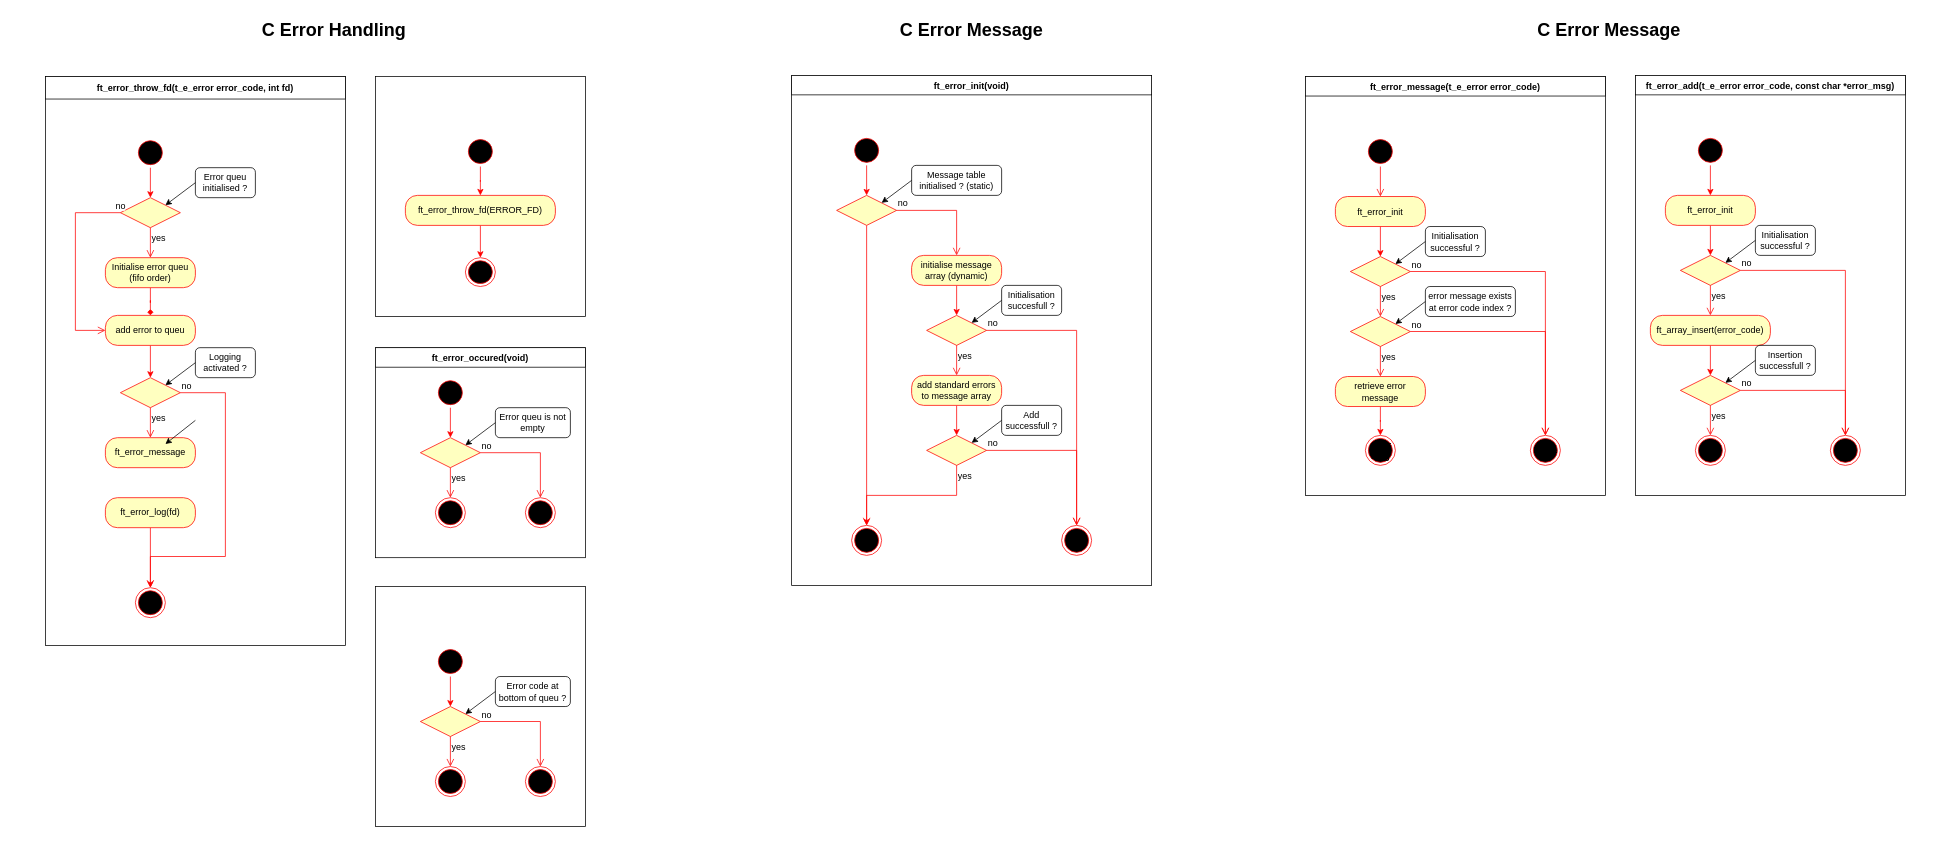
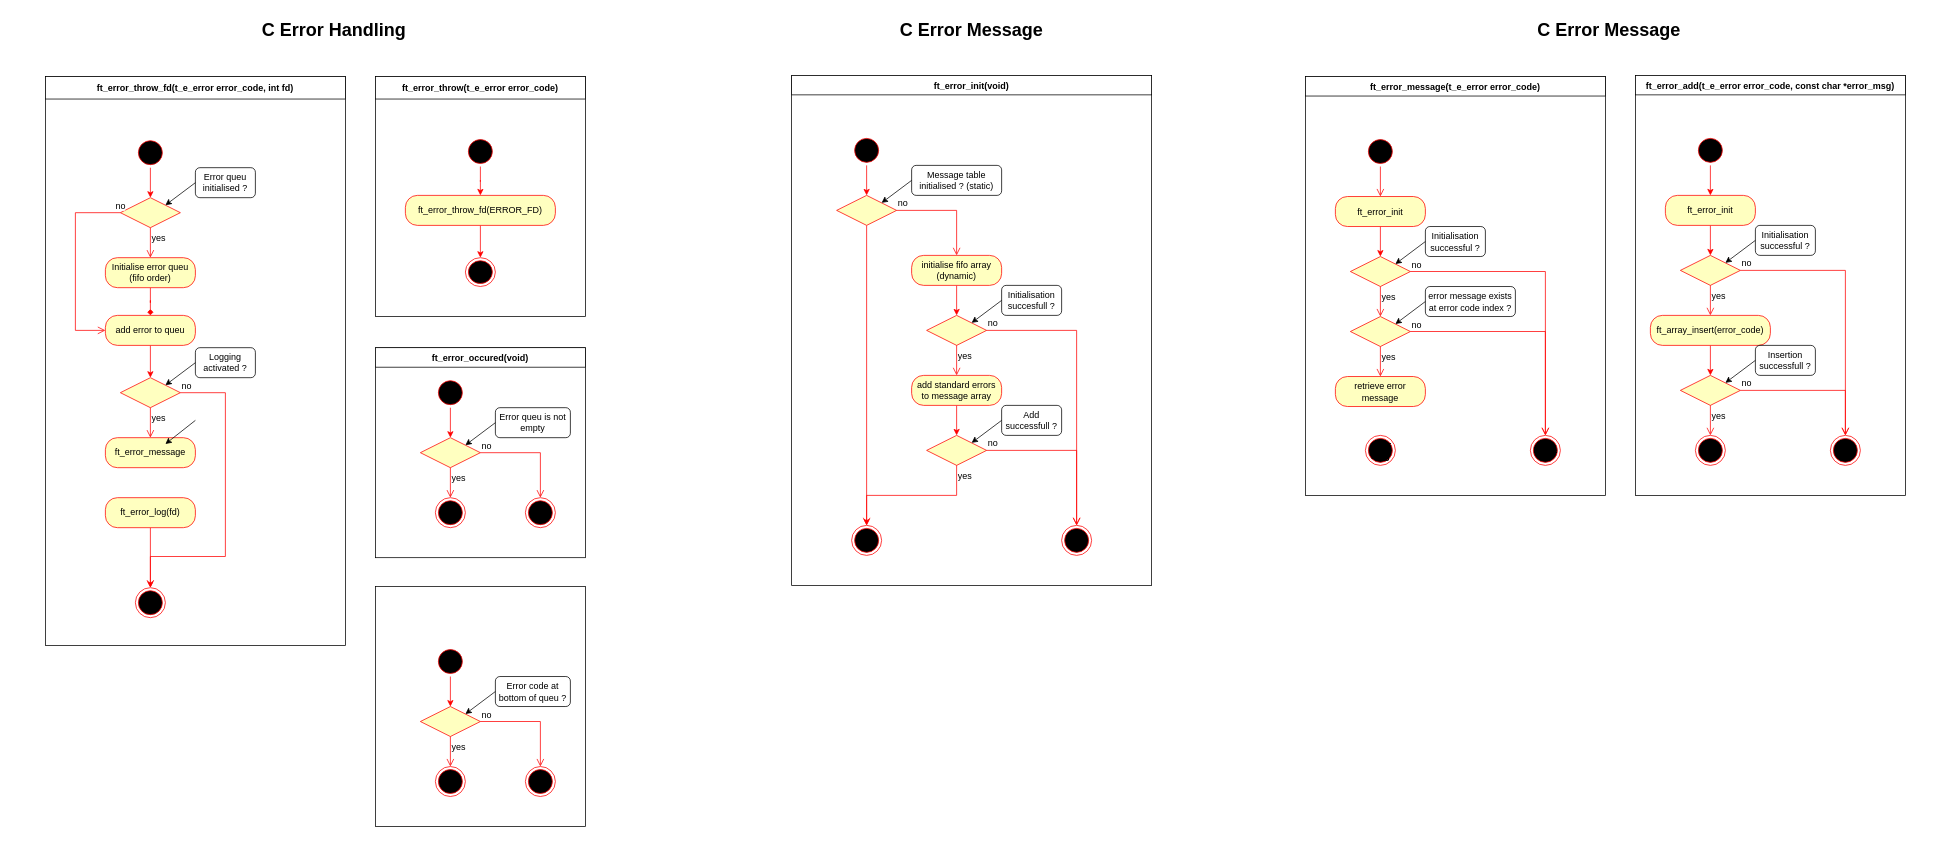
node "ft_error_throw(t_e_error error_code)": added
node "initialise message array (dynamic)": label "initialise message array (dynamic)" -> "initialise fifo array (dynamic)"
edge "retrieve error message" -> "error msg": removed
